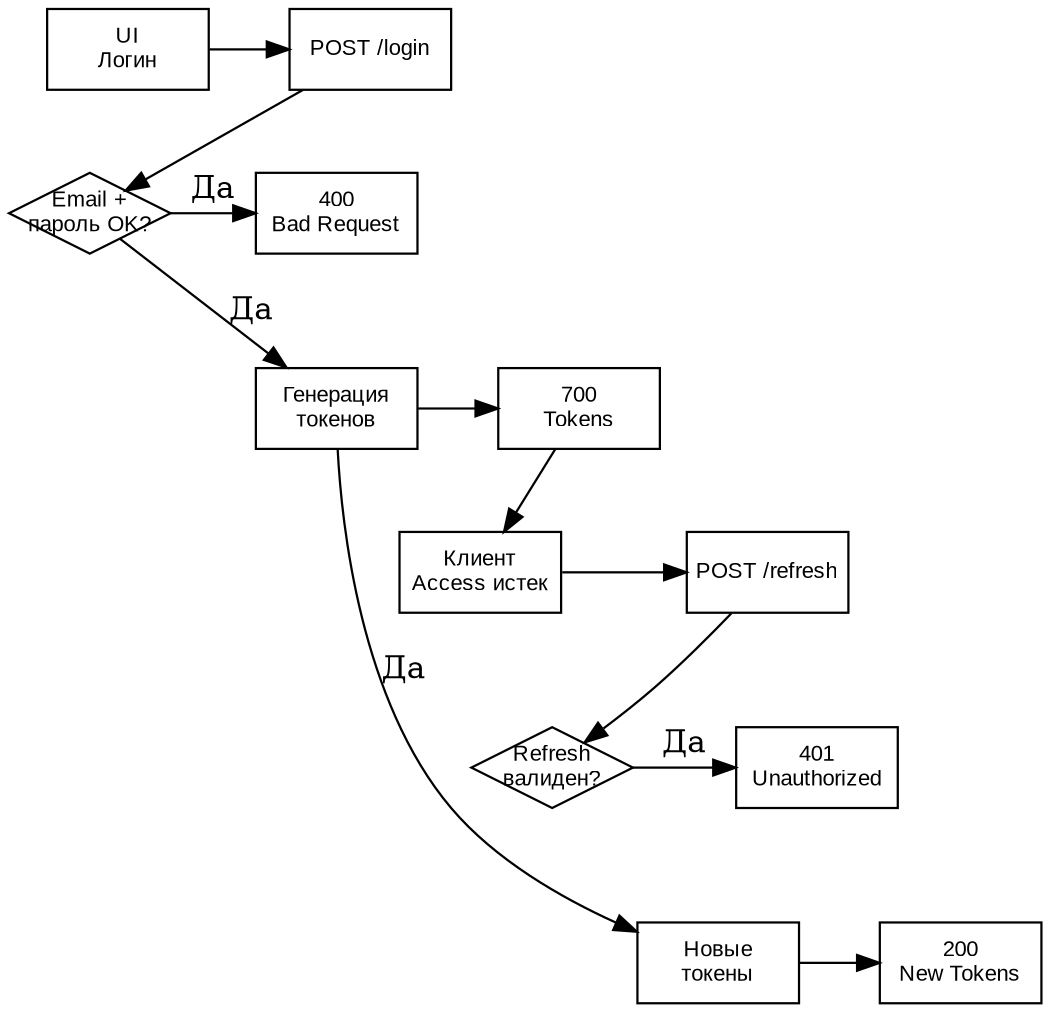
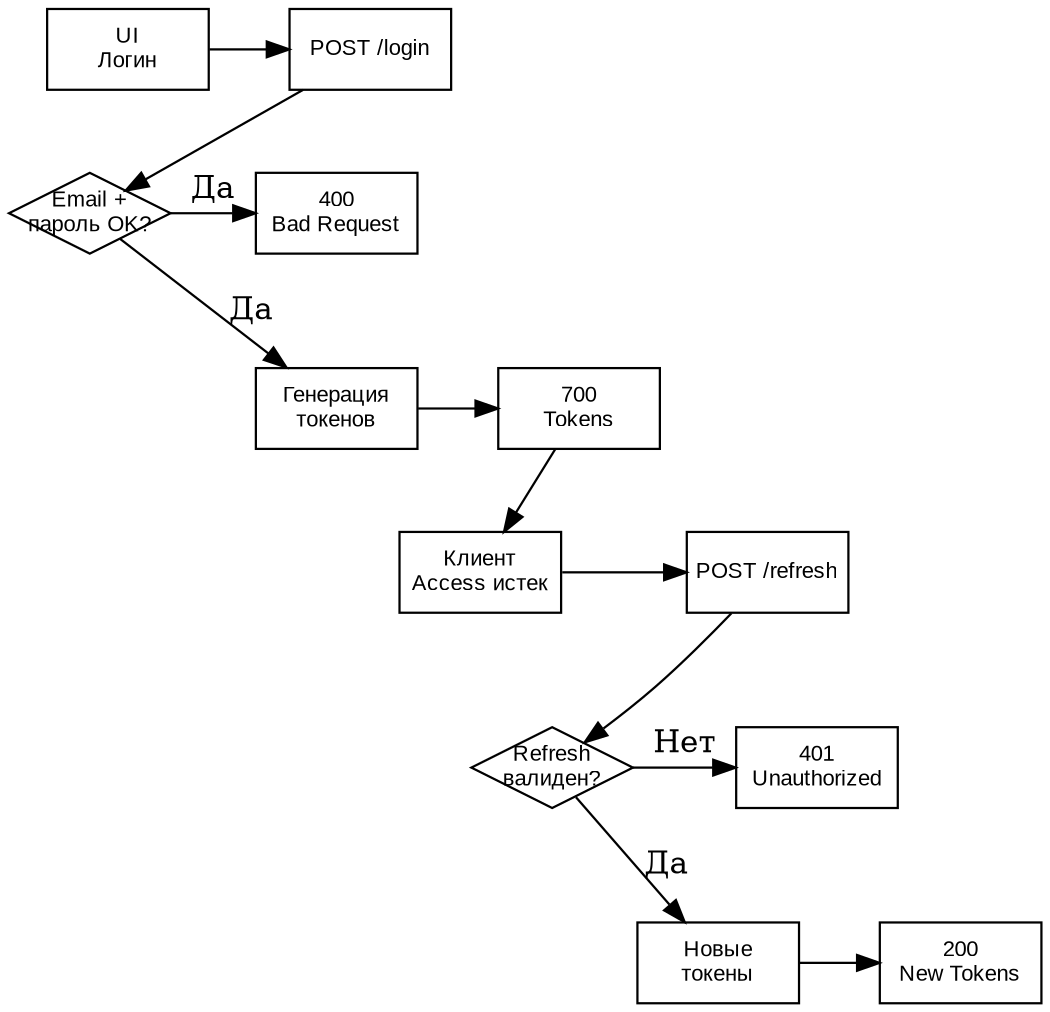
edge "Генерация токенов" -> "Новые токены": now "Refresh валиден?" -> "Новые токены"
edge "Refresh валиден?" -> "401 Unauthorized": label "Да" -> "Нет"
